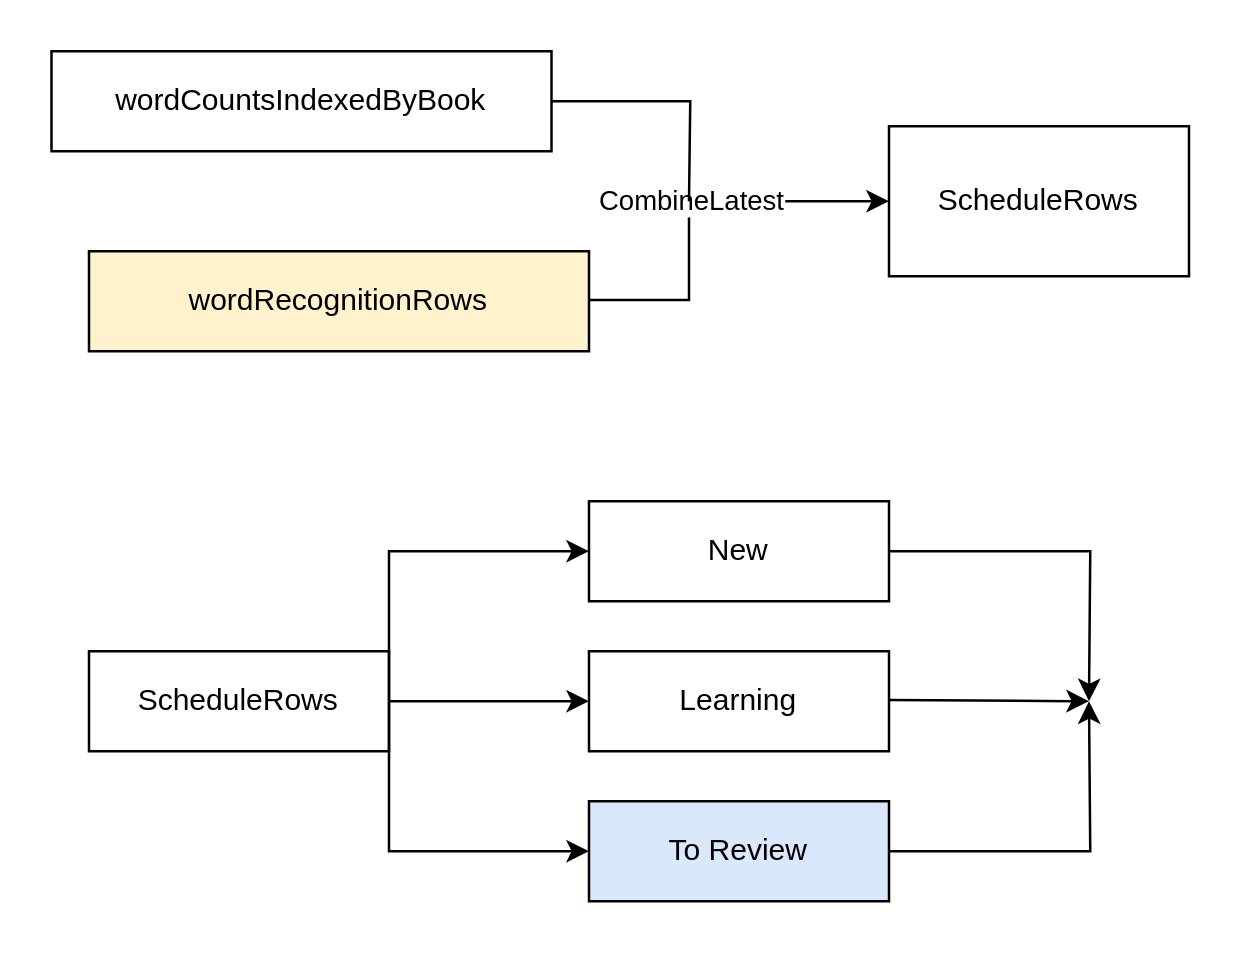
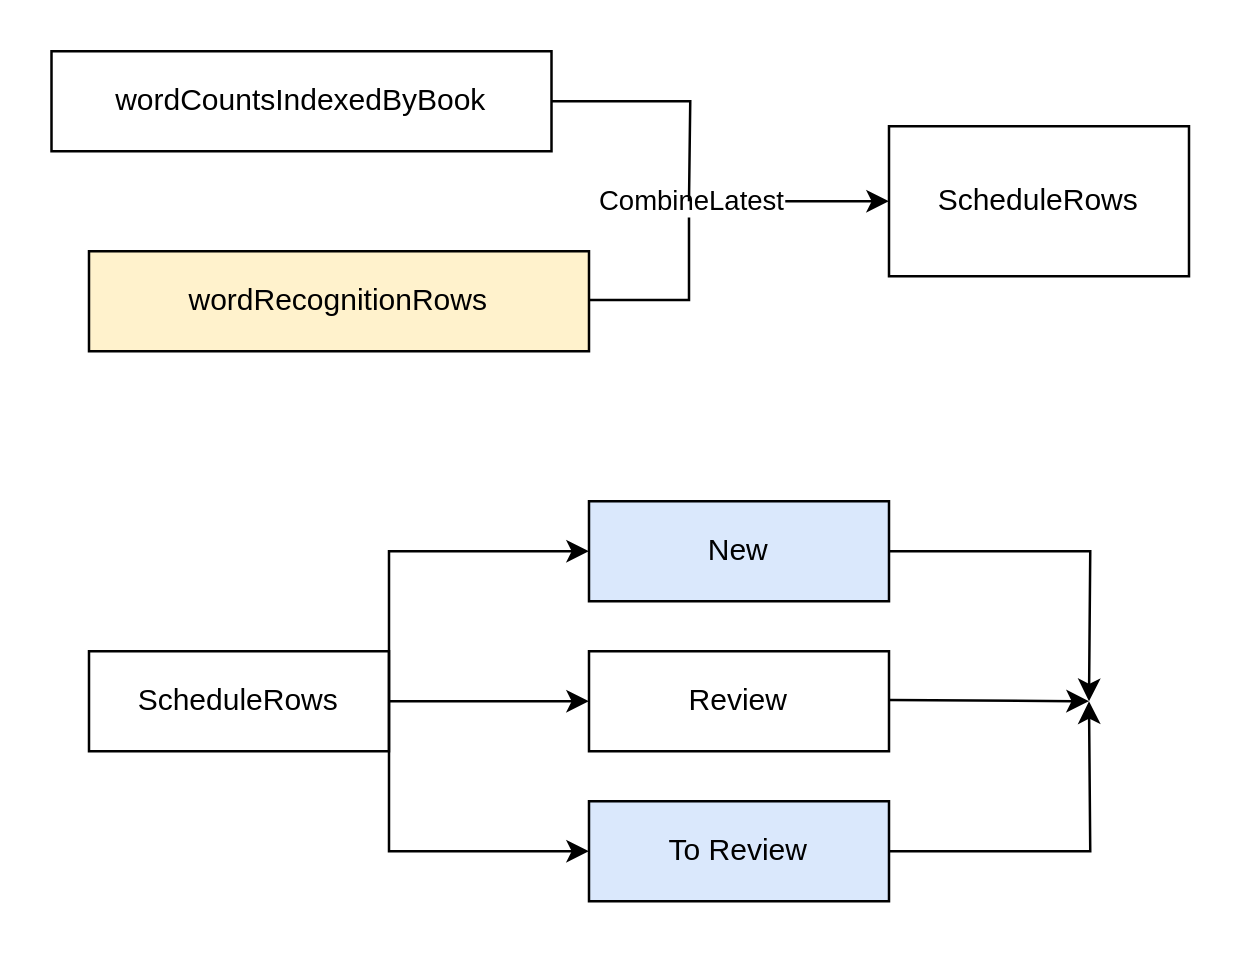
node "New": fillcolor #ffffff -> #dae8fc
node "Learning": label "Learning" -> "Review"
